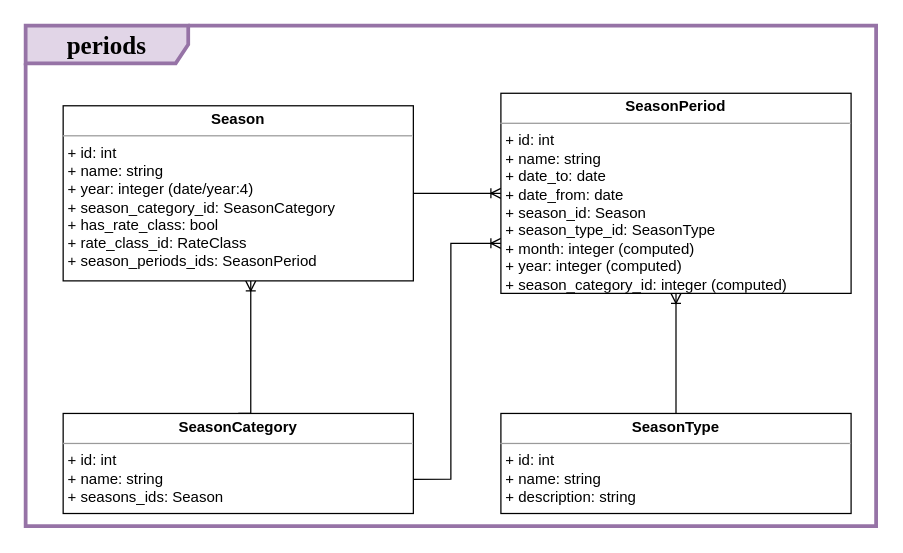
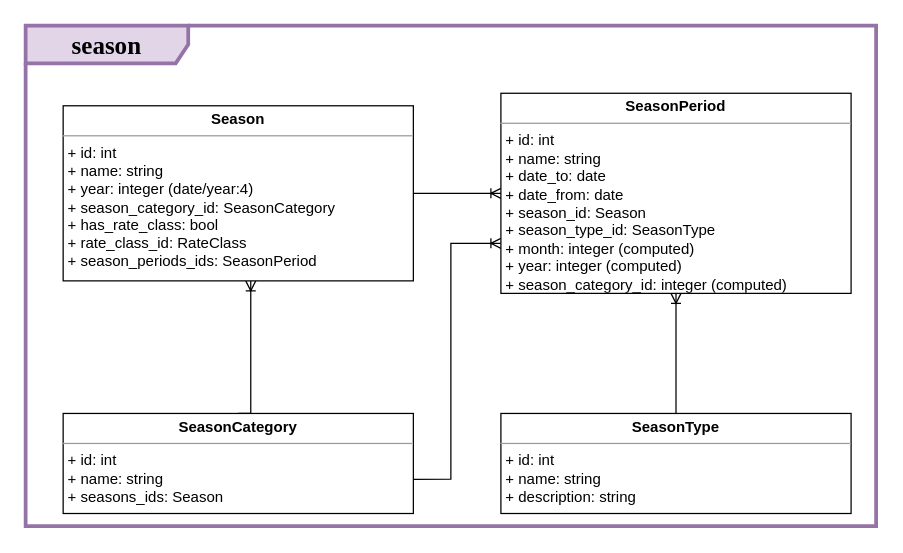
node "periods": label "periods" -> "season"
